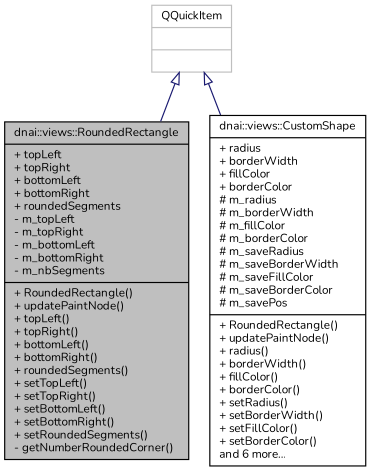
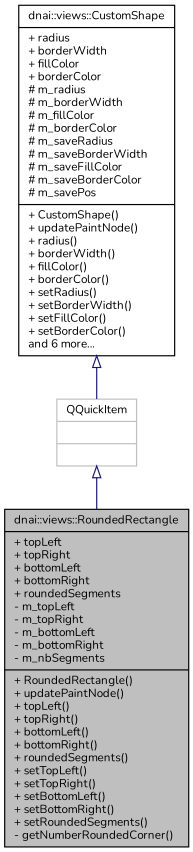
edge "dnai::views::CustomShape" -> "QQuickItem": reversed
node "dnai::views::CustomShape": text "+ RoundedRectangle()" -> "+ CustomShape()"
